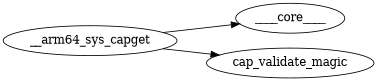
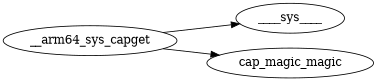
node "____core____": label "____core____" -> "____sys____"
node "cap_validate_magic": label "cap_validate_magic" -> "cap_magic_magic"
